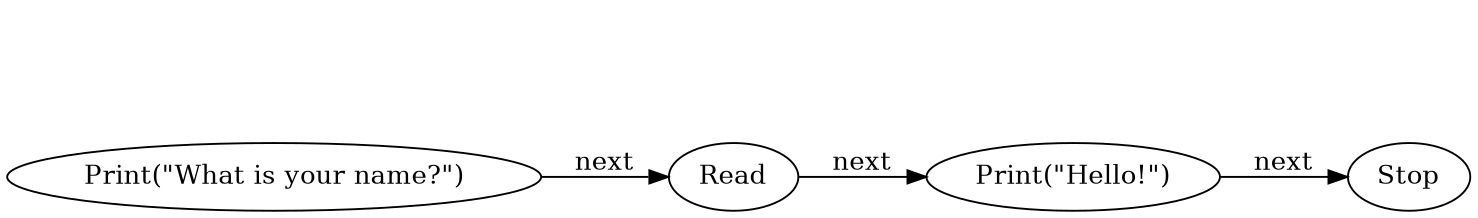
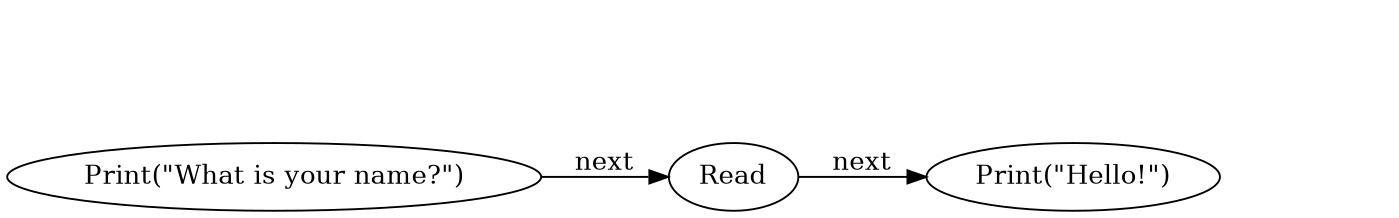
node "Stop": removed
